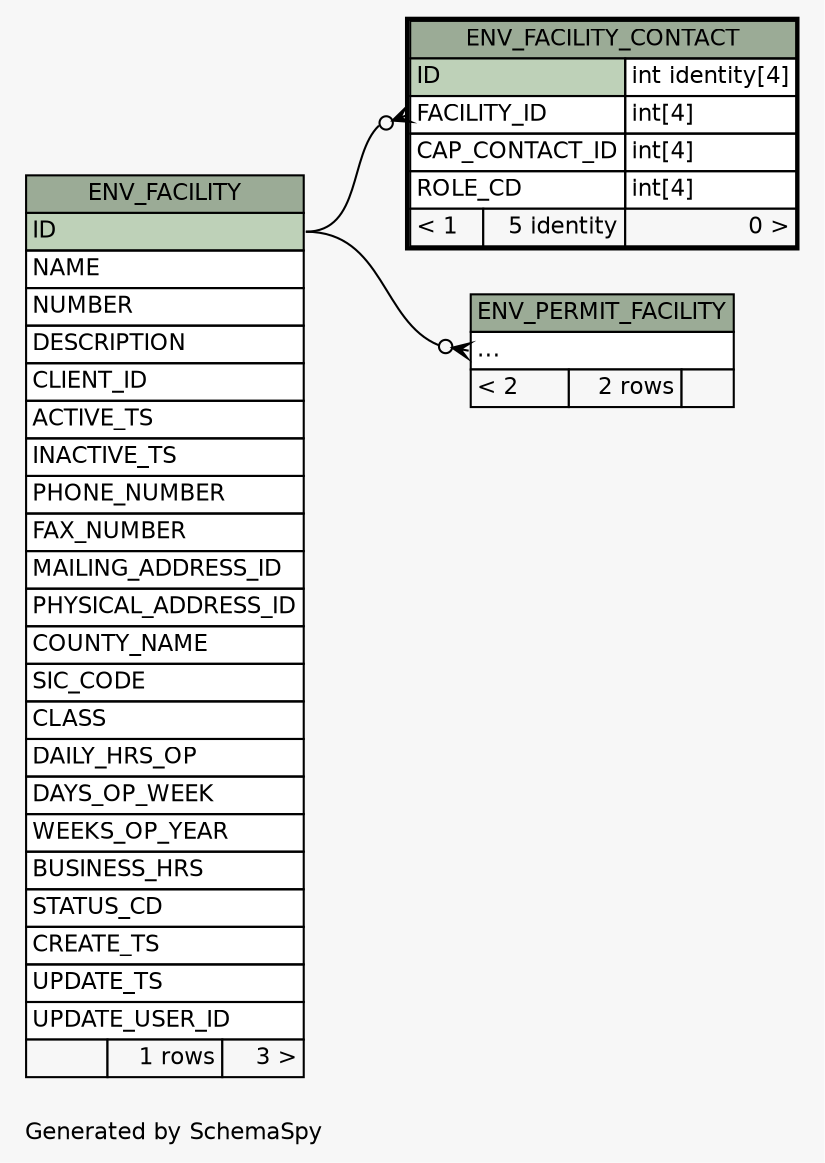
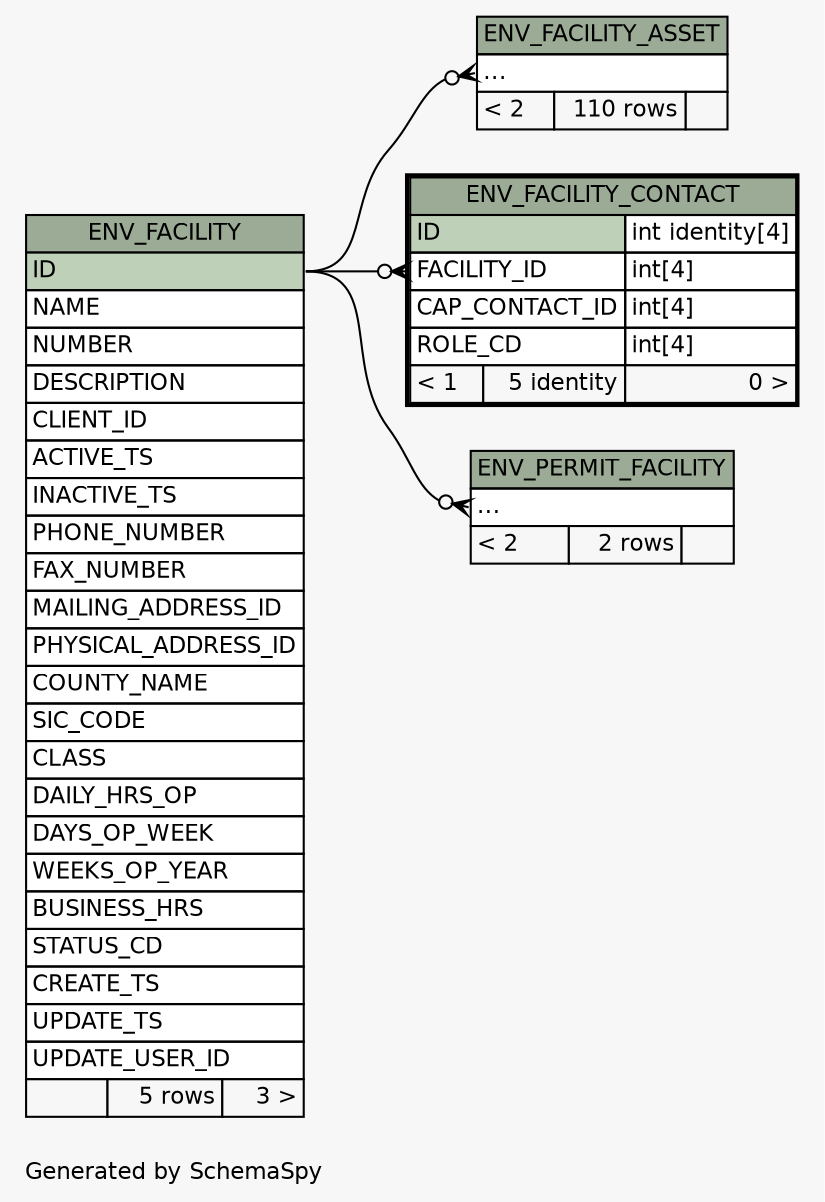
node "ENV_FACILITY_ASSET": added
node "ENV_FACILITY": text "1 rows" -> "5 rows"
